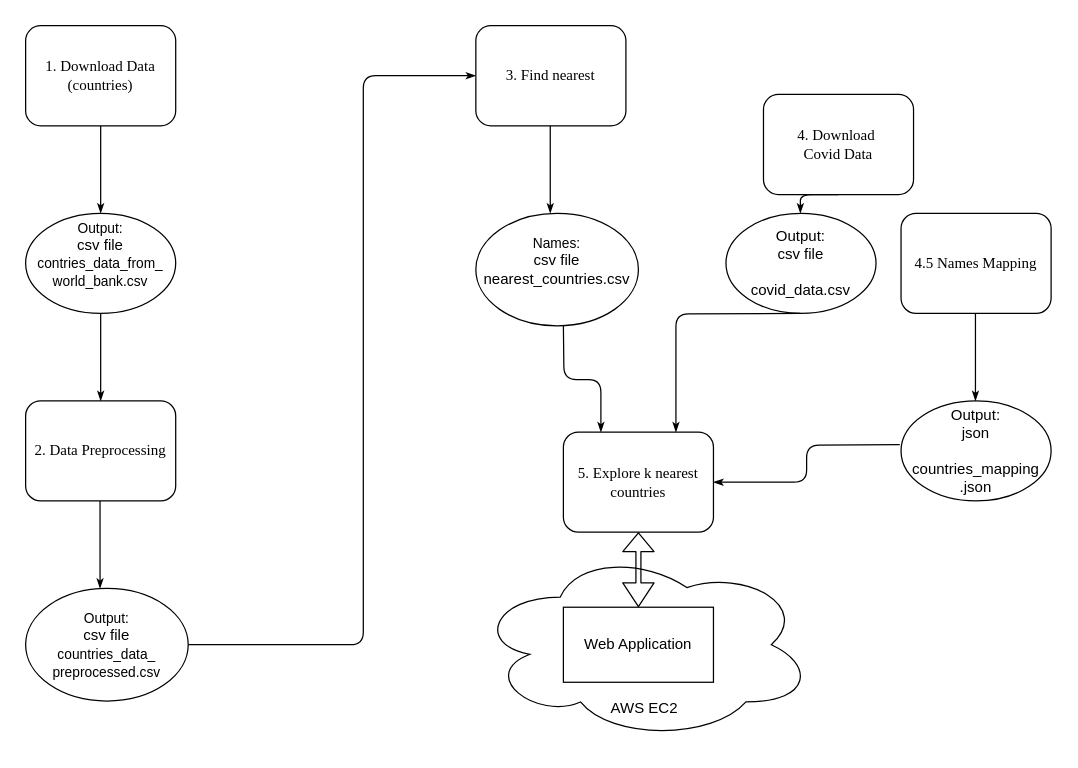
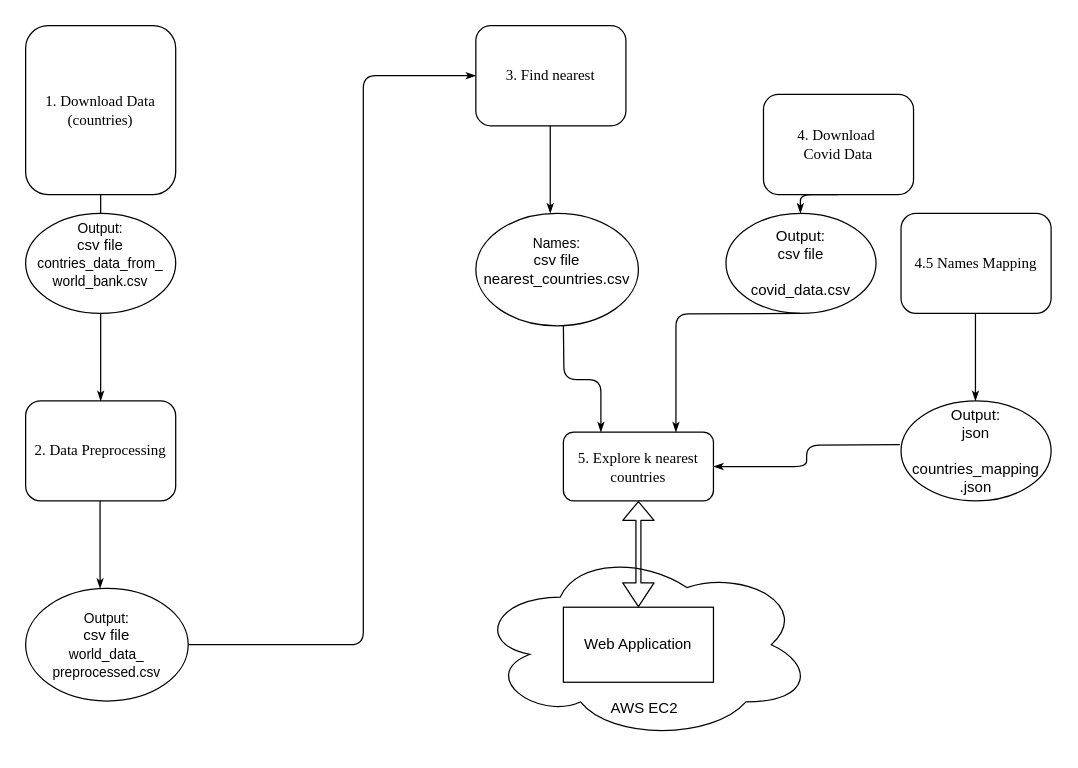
node "1. Download Data (countries)": size 150x100 -> 150x169
node "5. Explore k nearest countries": size 150x100 -> 150x69
node "Output: csv file countries_data_ preprocessed.csv": label "Output: csv file countries_data_ preprocessed.csv" -> "Output: csv file world_data_ preprocessed.csv"
